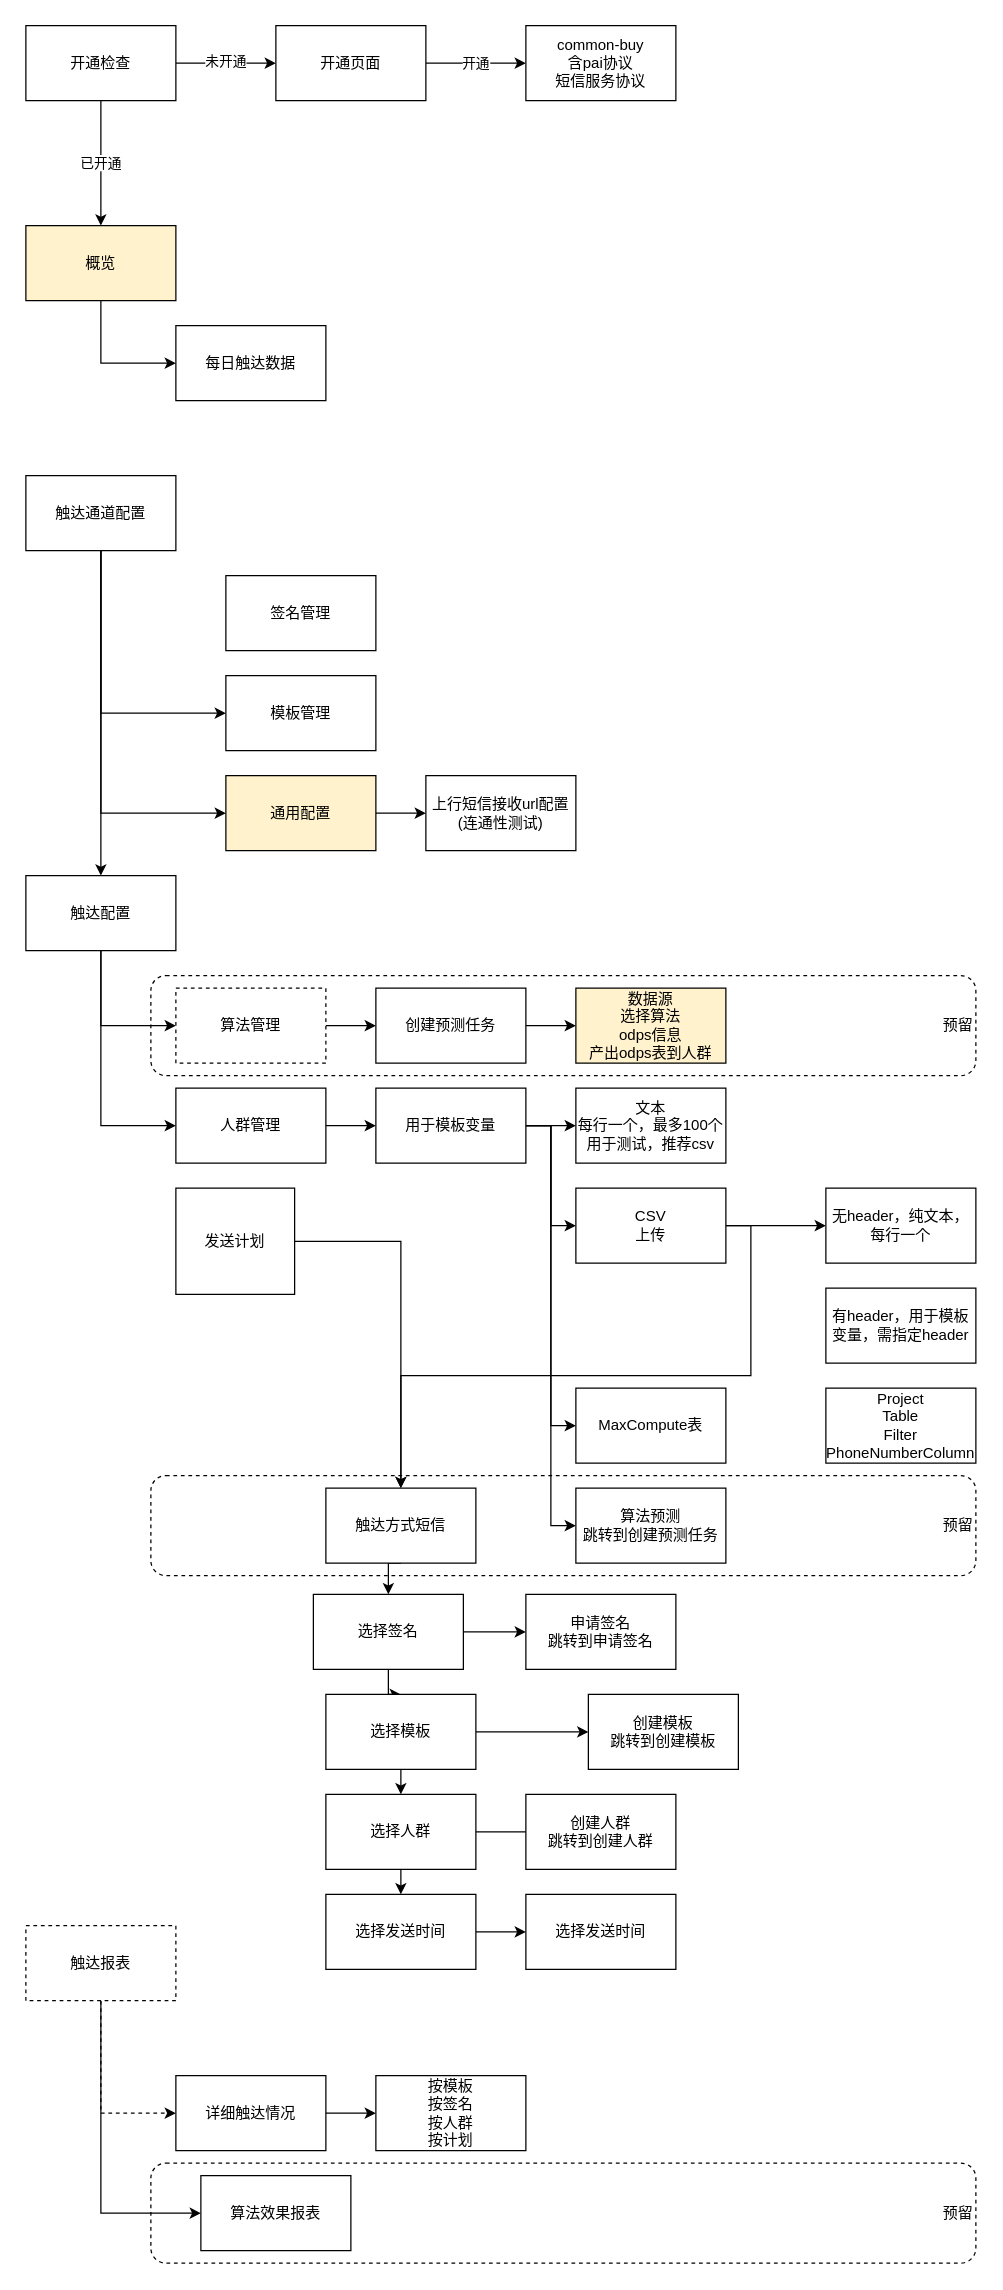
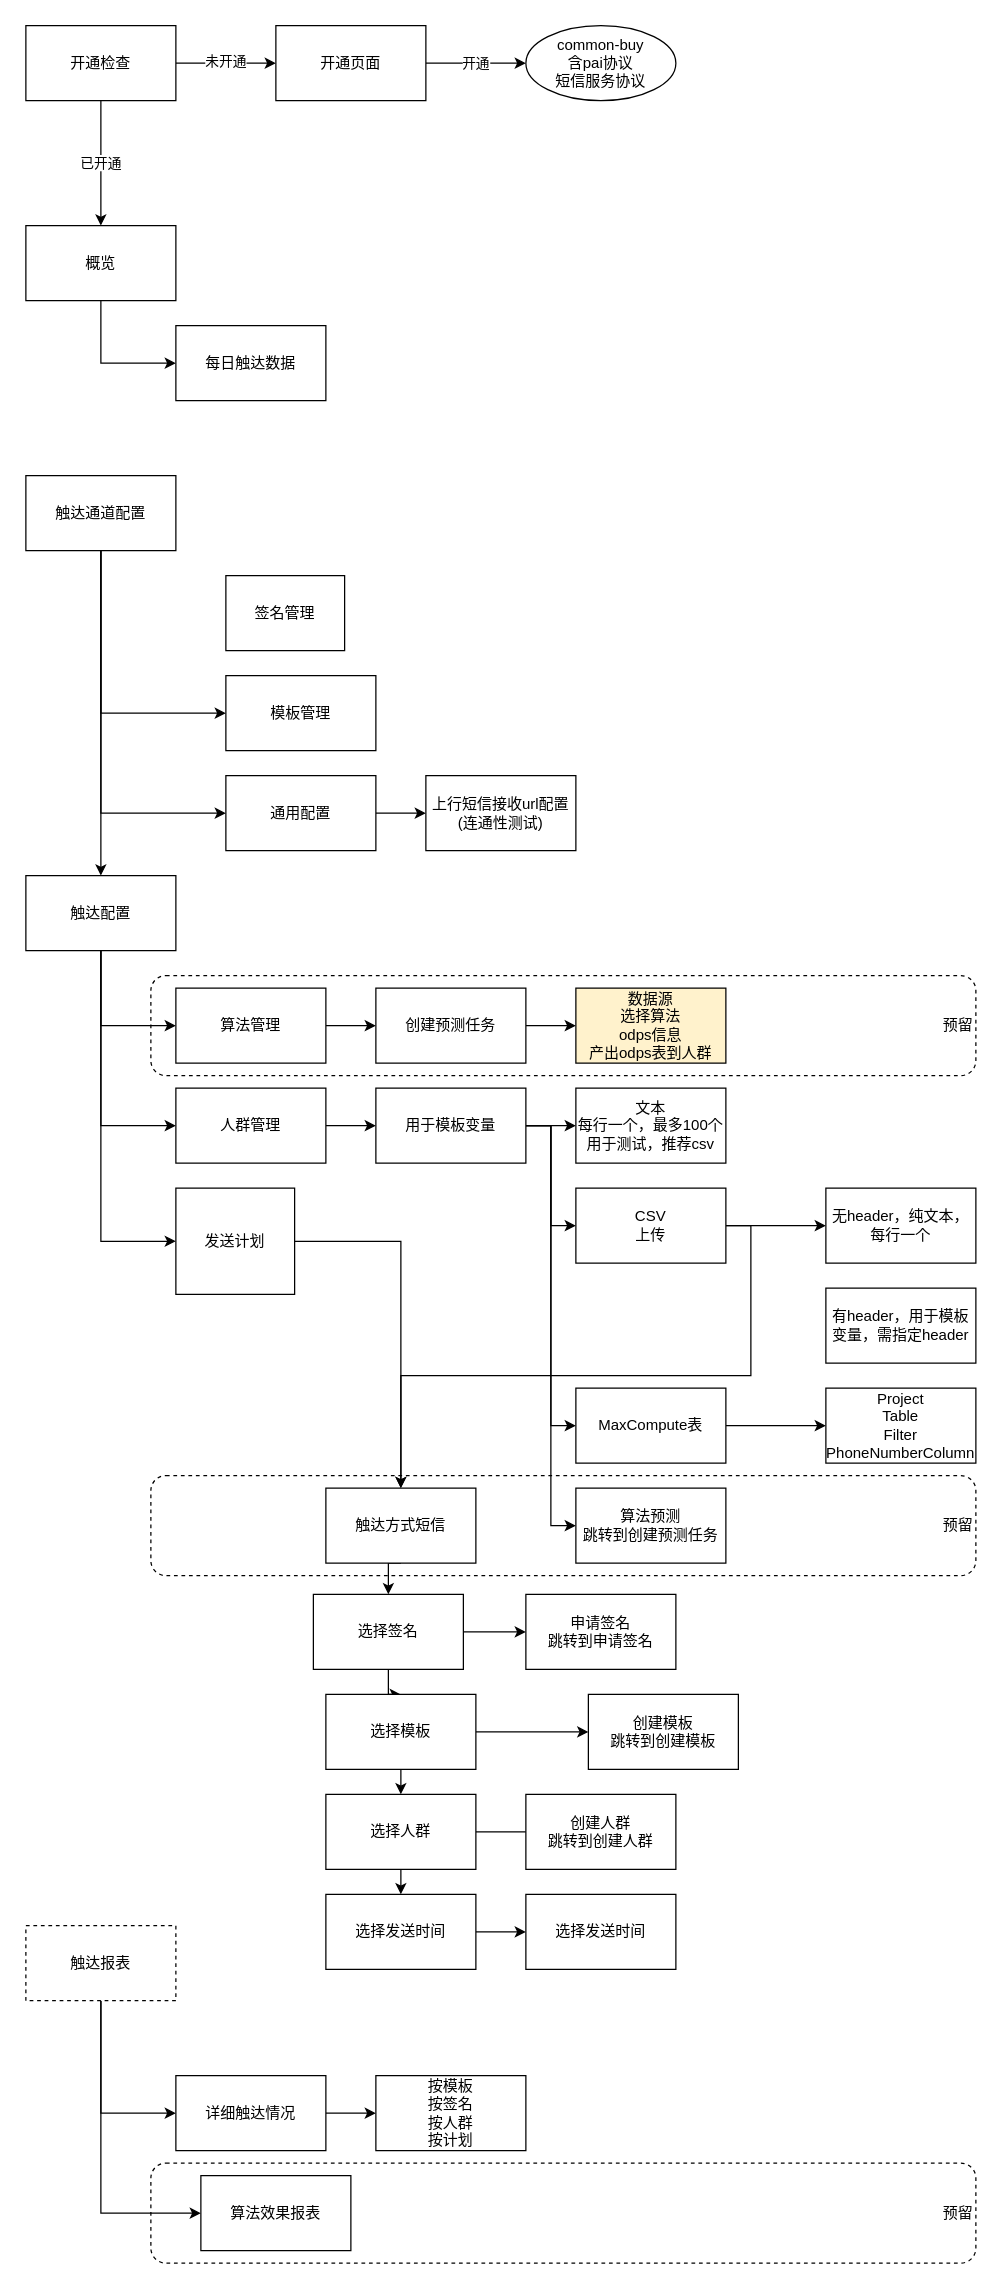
node "common-buy 含pai协议 短信服务协议": shape rectangle -> ellipse
node "概览": fillcolor #fff2cc -> #ffffff
node "签名管理": size 150x75 -> 119x75
node "通用配置": fillcolor #fff2cc -> #ffffff
node "算法管理": style dashed -> solid
edge "触达配置" -> "发送计划": added
edge "MaxCompute表" -> "Project Table Filter PhoneNumberColumn": added
edge "触达报表" -> "详细触达情况": style dashed -> solid
